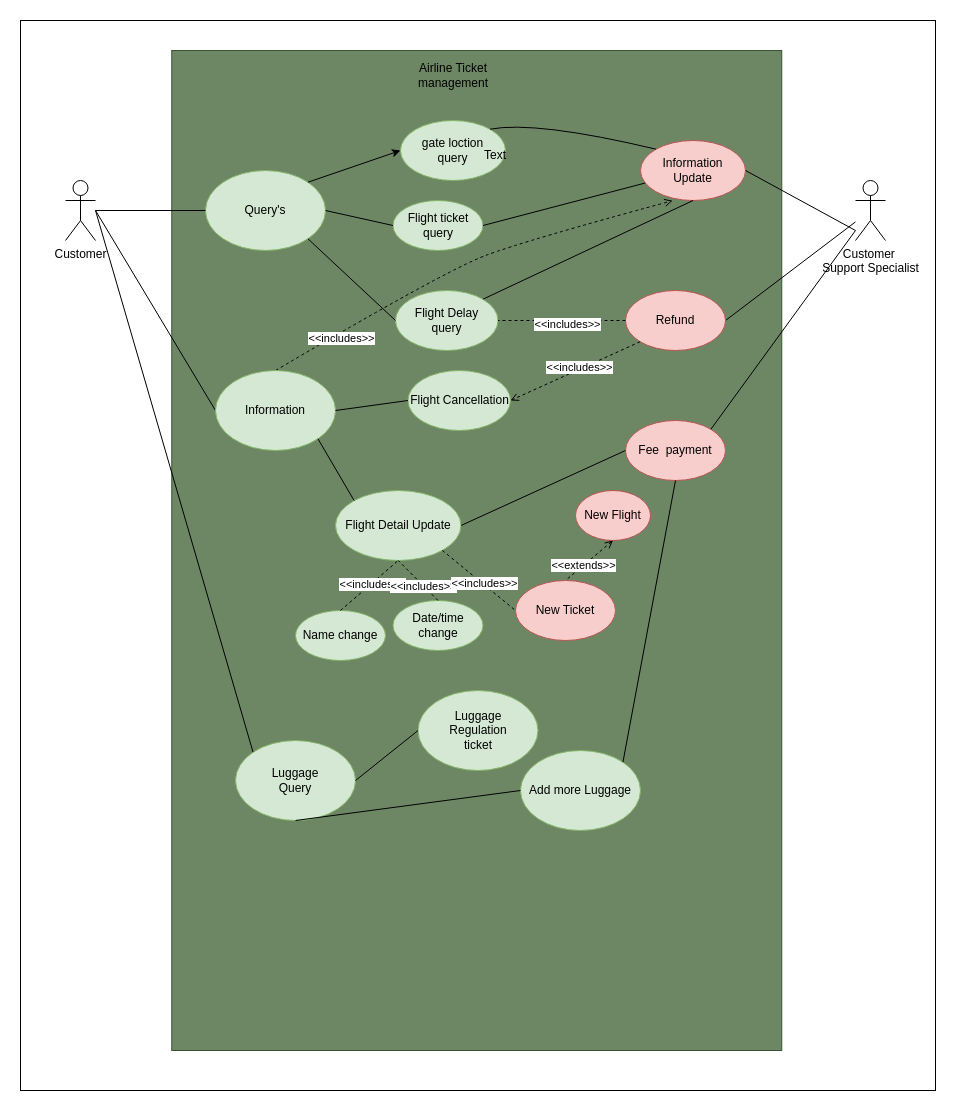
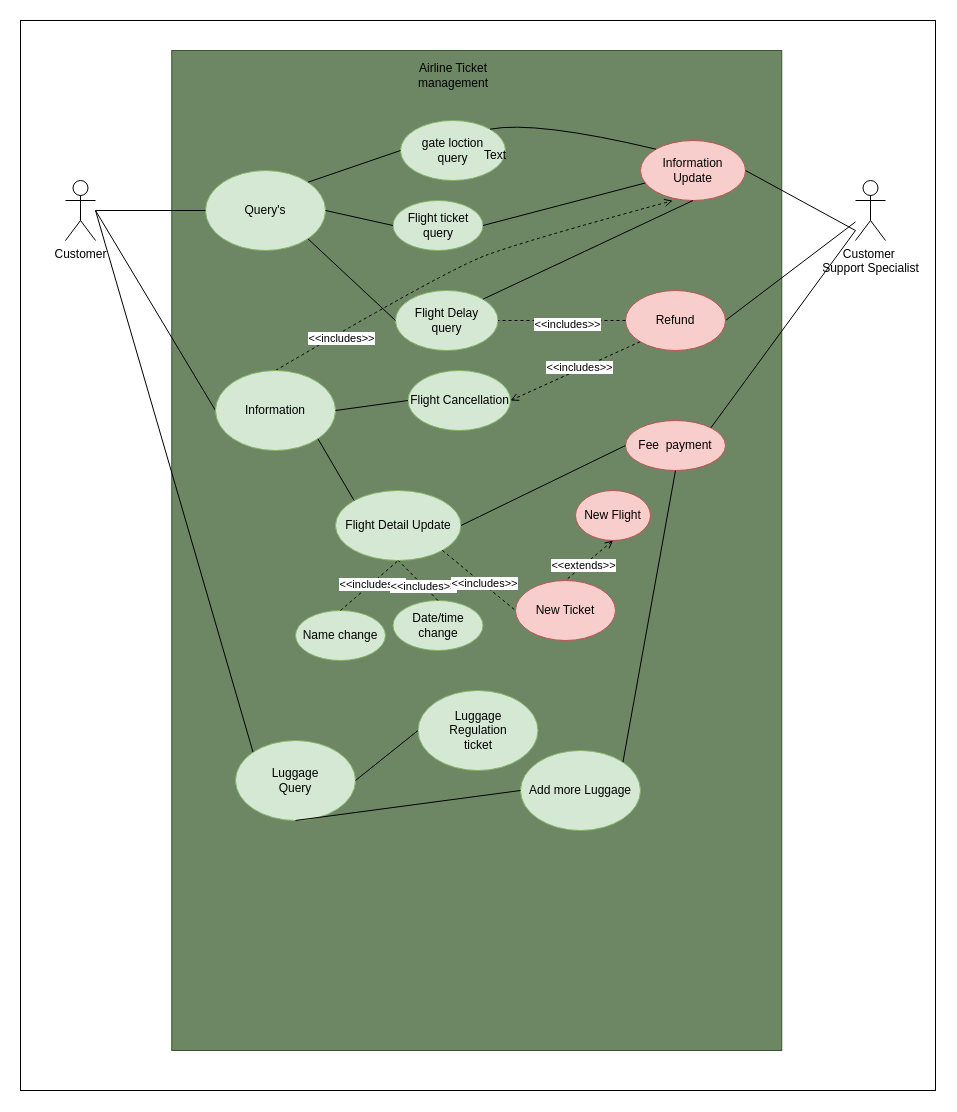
edge "Query's" -> "gate loction query": arrowhead classic -> none
node "Fee payment": size 100x60 -> 100x50
